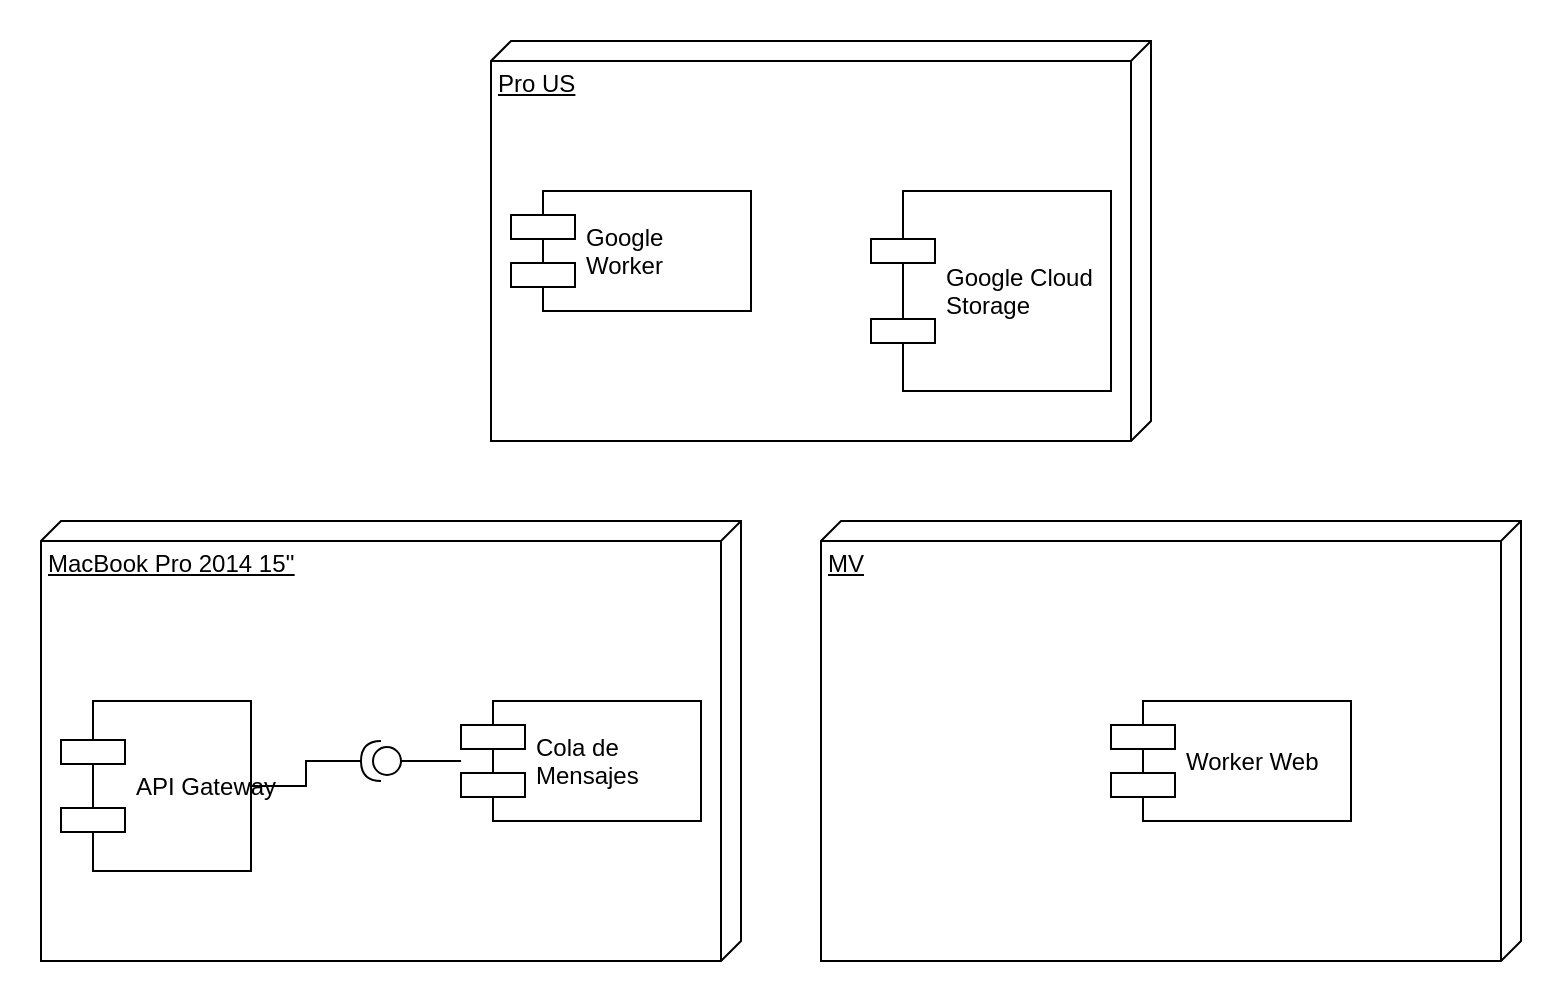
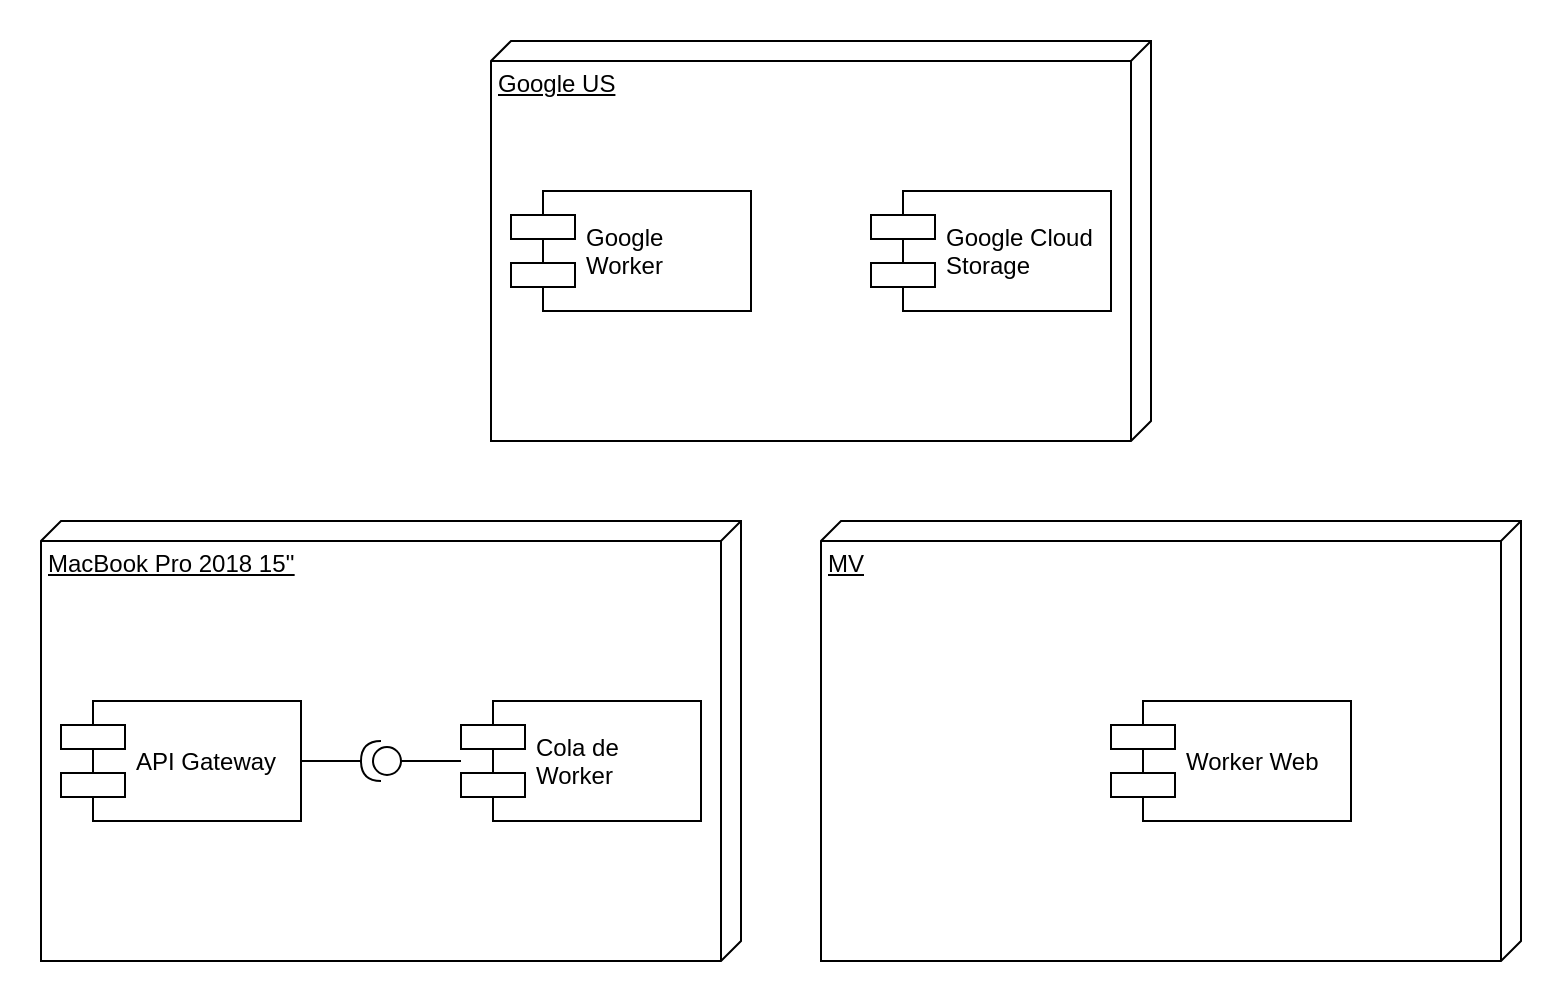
node "Pro US": label "Pro US" -> "Google US"
node "Google Cloud Storage": size 240x200 -> 240x120
node "MacBook Pro 2014 15''": label "MacBook Pro 2014 15''" -> "MacBook Pro 2018 15''"
node "Cola de Mensajes": label "Cola de Mensajes" -> "Cola de Worker"
node "API Gateway": size 190x170 -> 240x120
